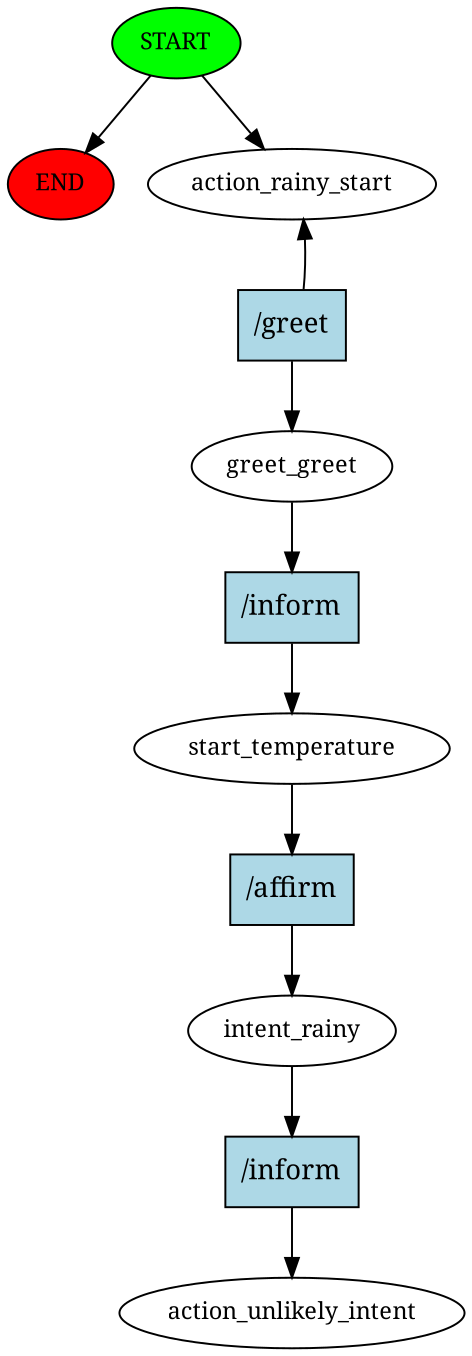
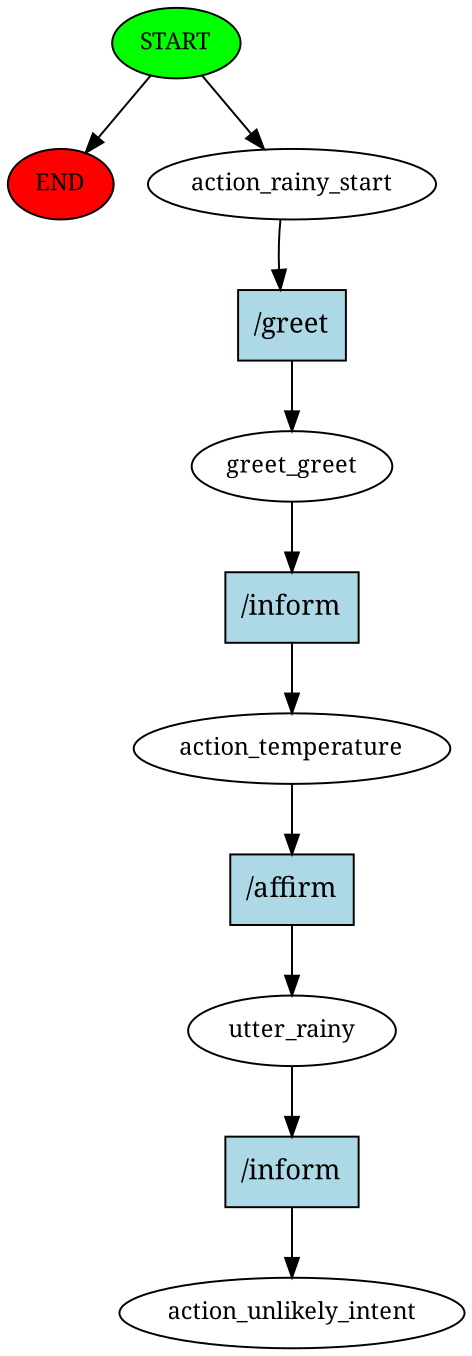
edge "/greet" -> "action_rainy_start": reversed
node "start_temperature": label "start_temperature" -> "action_temperature"
node "intent_rainy": label "intent_rainy" -> "utter_rainy"
